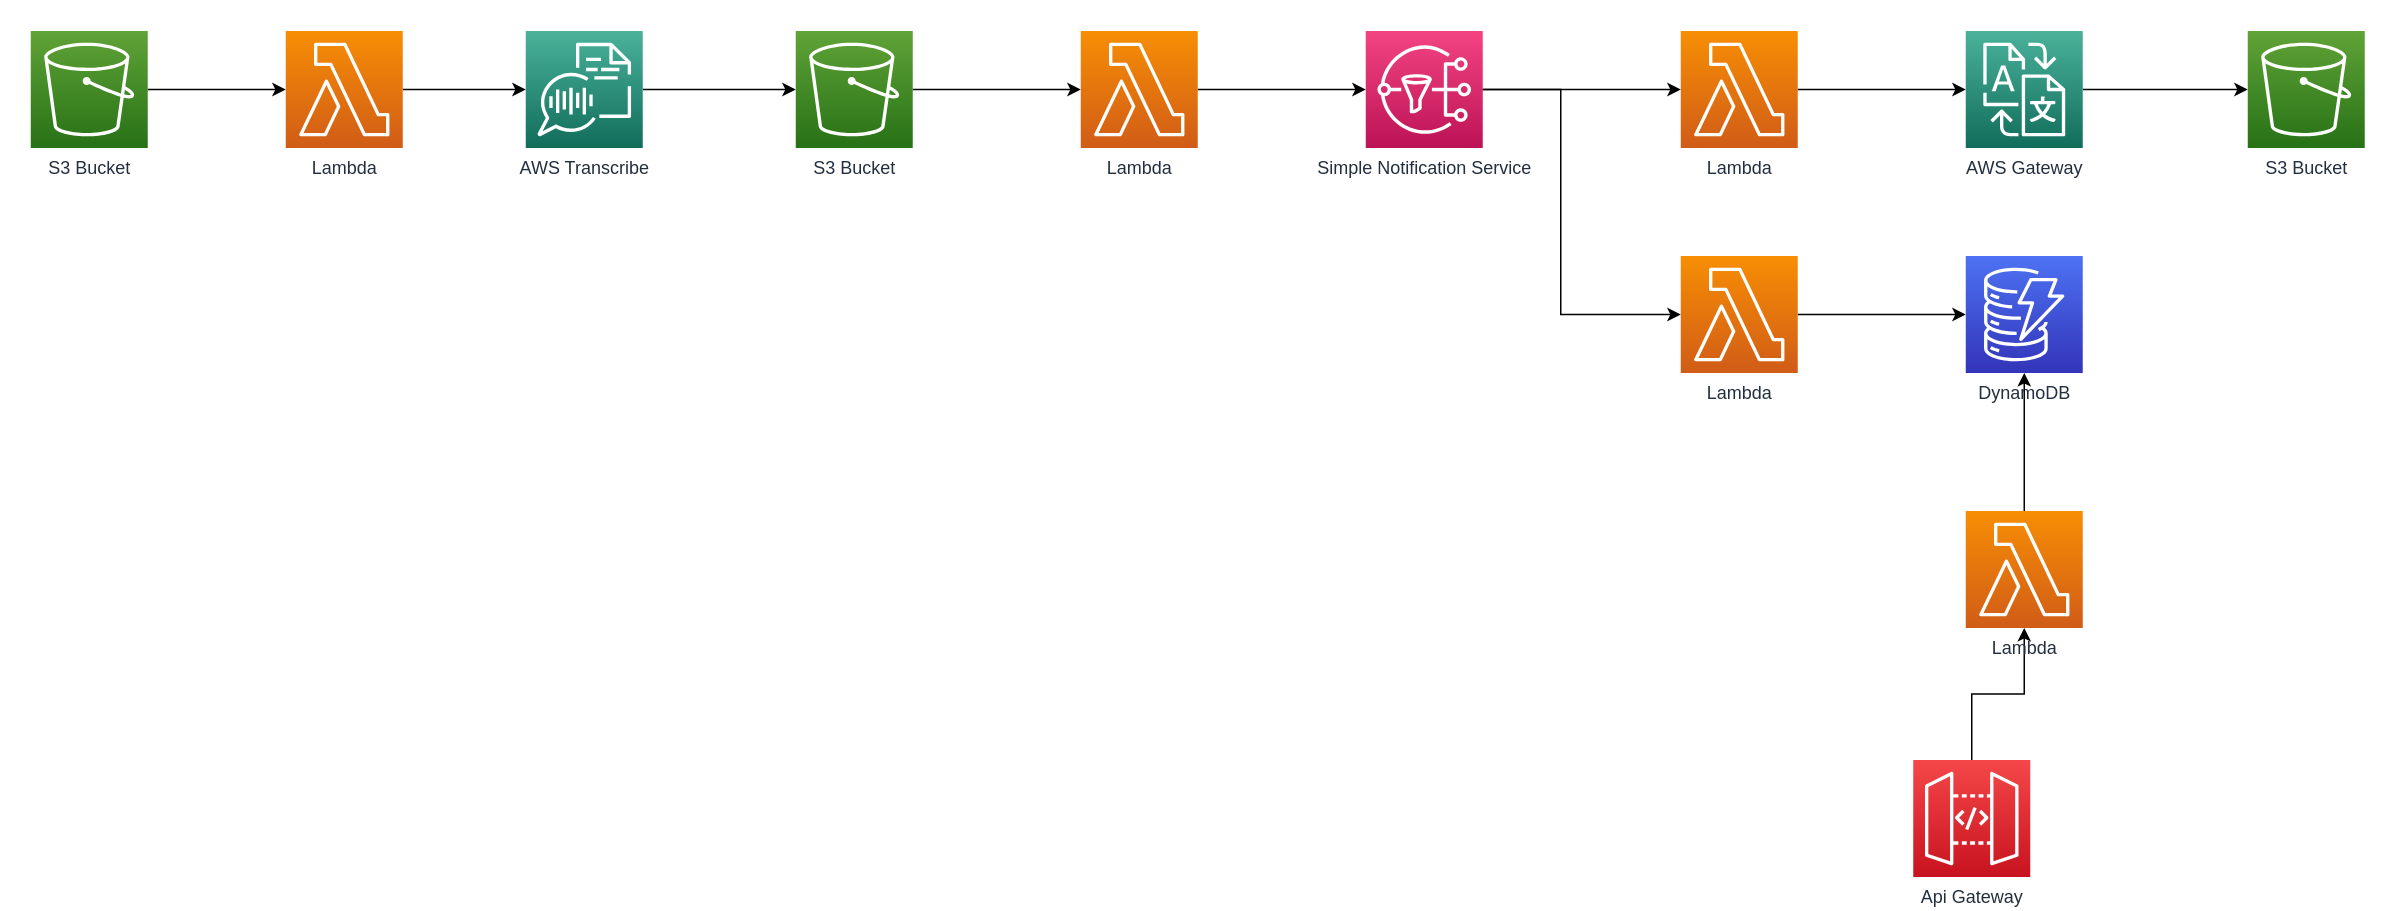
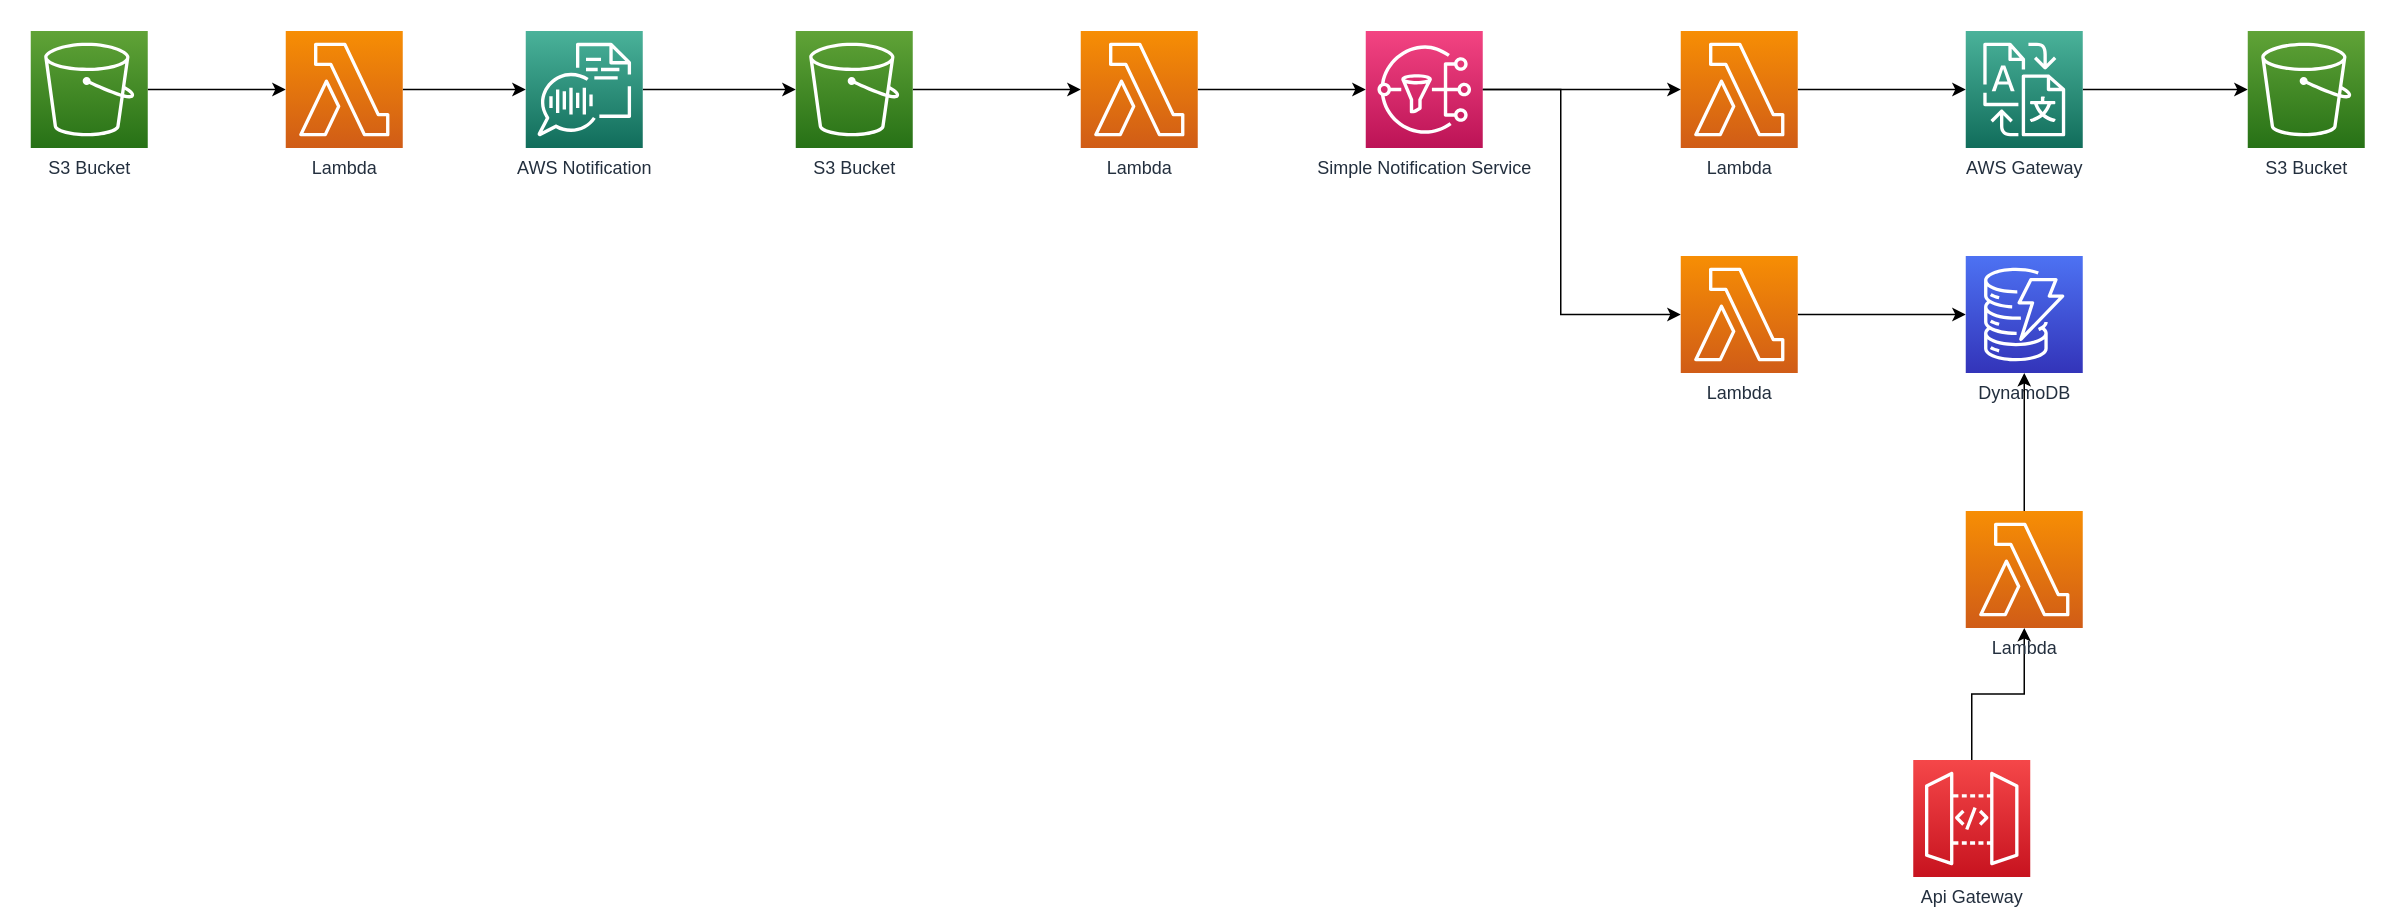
node "AWS Transcribe": label "AWS Transcribe" -> "AWS Notification"
